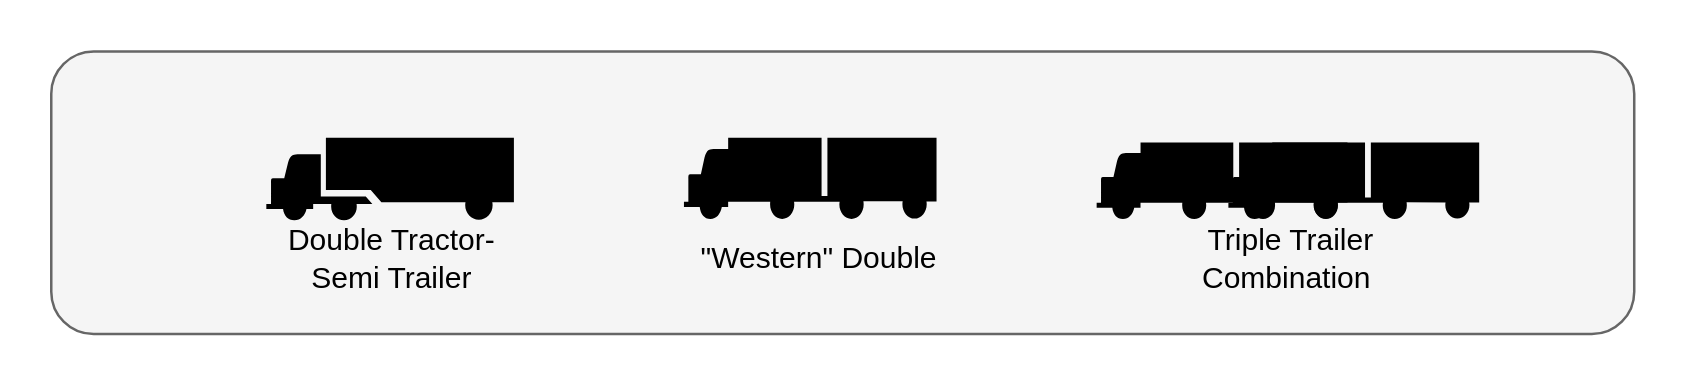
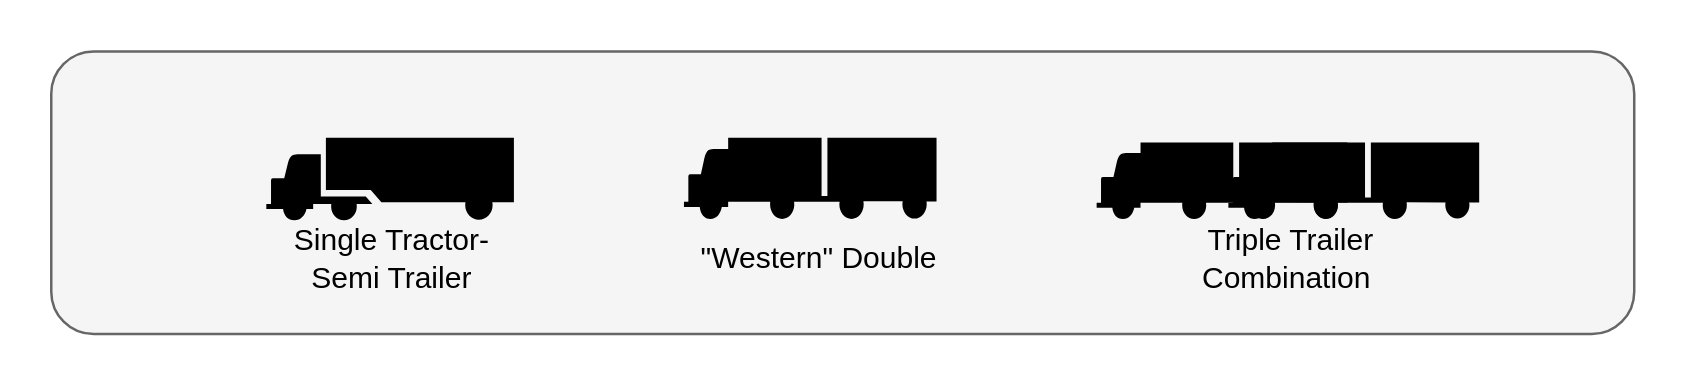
node "Double Tractor-Semi Trailer": label "Double Tractor-Semi Trailer" -> "Single Tractor-Semi Trailer"
